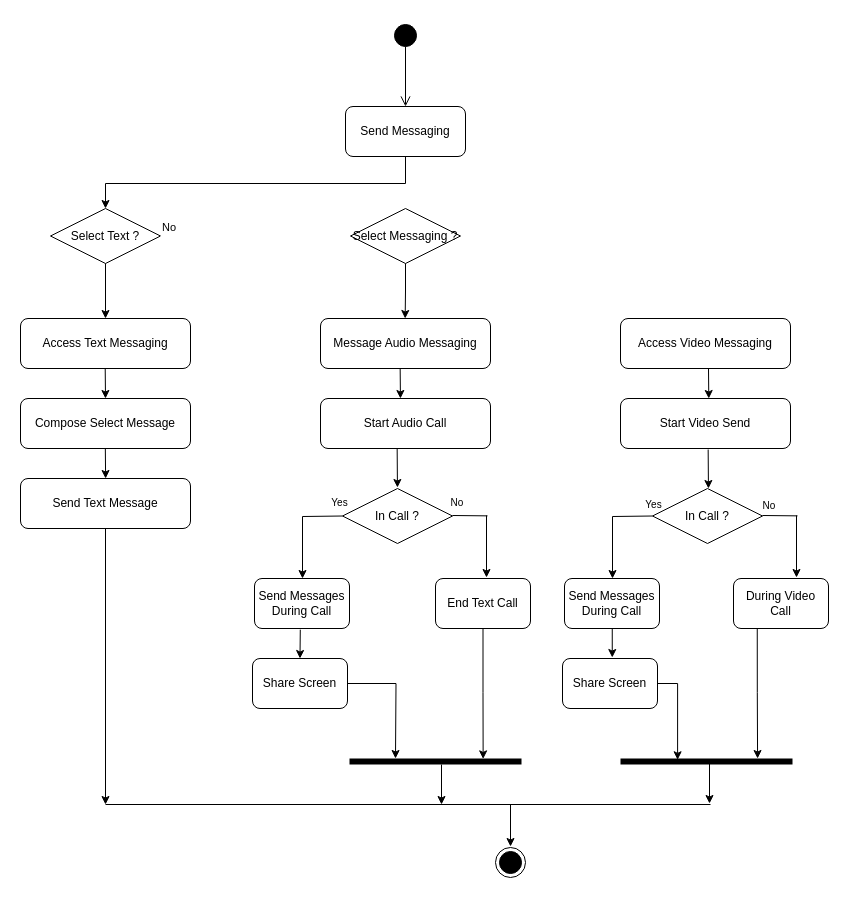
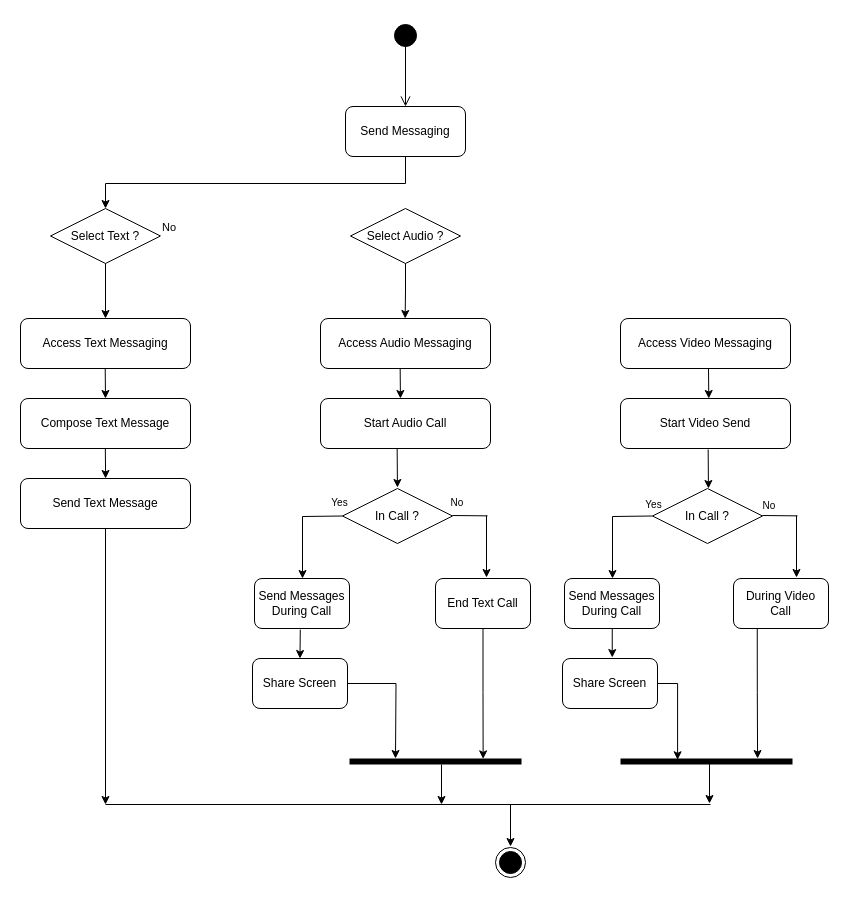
node "Select Messaging ?": label "Select Messaging ?" -> "Select Audio ?"
node "Message Audio Messaging": label "Message Audio Messaging" -> "Access Audio Messaging"
node "Compose Select Message": label "Compose Select Message" -> "Compose Text Message"
